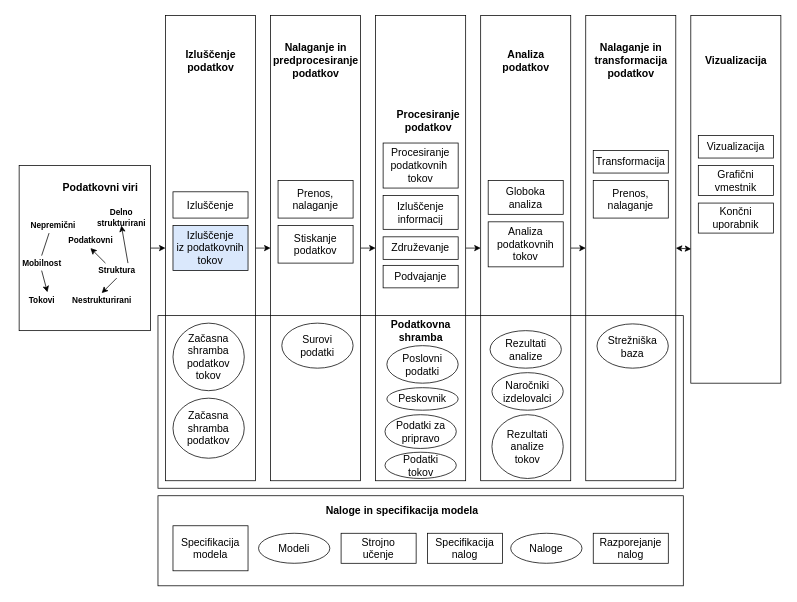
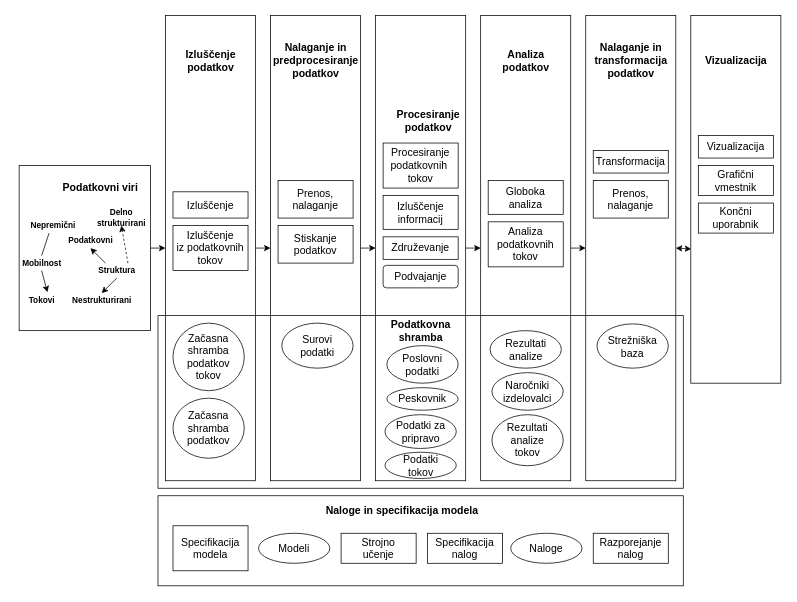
edge "Struktura" -> "Delno strukturirani": style solid -> dashed
node "Izluščenje iz podatkovnih tokov": fillcolor #dae8fc -> #ffffff
node "Podvajanje": shape rectangle -> rounded rectangle
node "Rezultati analize tokov": size 71x64 -> 71x51
